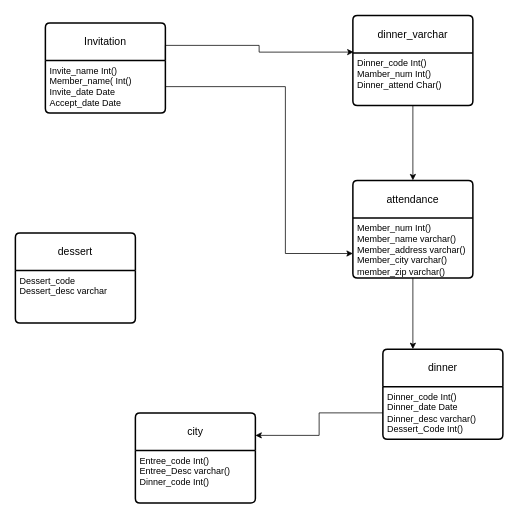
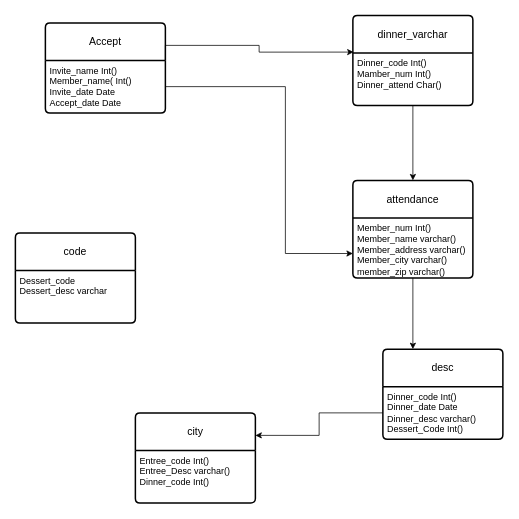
node "Invitation": label "Invitation" -> "Accept"
node "dessert": label "dessert" -> "code"
node "dinner": label "dinner" -> "desc"
